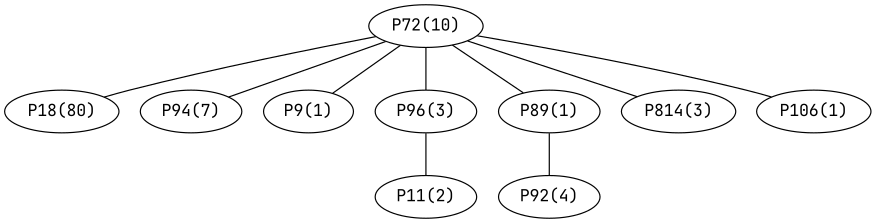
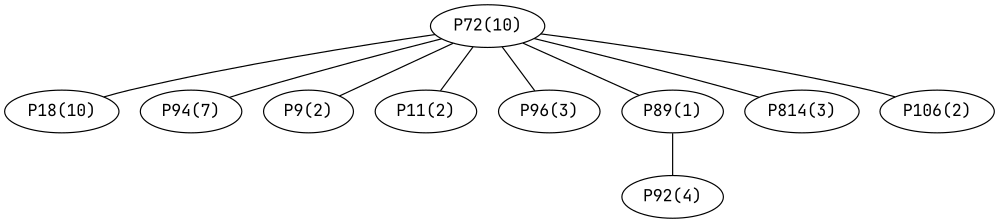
node "P18(80)": label "P18(80)" -> "P18(10)"
node "P9(1)": label "P9(1)" -> "P9(2)"
node "P106(1)": label "P106(1)" -> "P106(2)"
edge "P96(3)" -- "P11(2)": now "P72(10)" -- "P11(2)"
